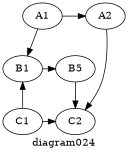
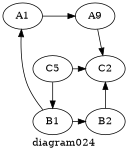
node "A2": label "A2" -> "A9"
edge "A1" -> "B1": reversed
node "B5": label "B5" -> "B2"
node "C1": label "C1" -> "C5"
